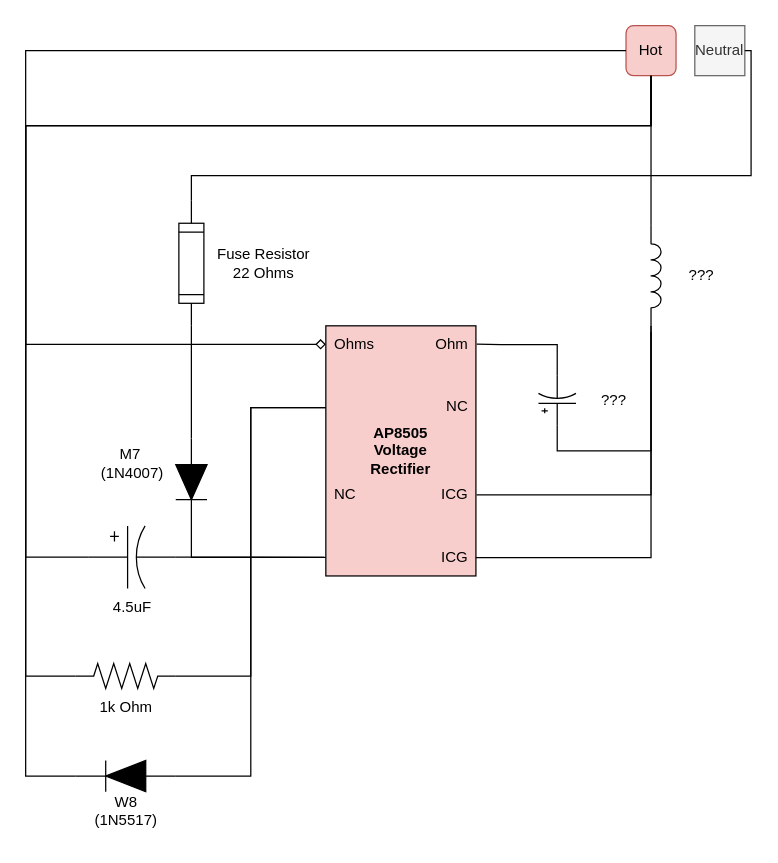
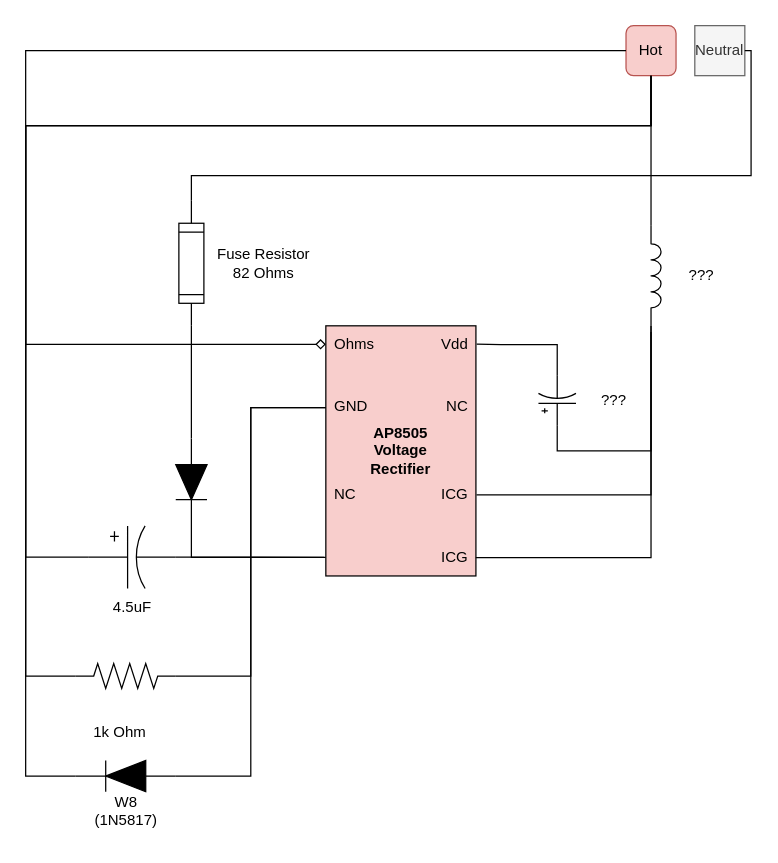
node "Fuse Resistor 22 Ohms": label "Fuse Resistor 22 Ohms" -> "Fuse Resistor 82 Ohms"
node "Ohm": label "Ohm" -> "Vdd"
node "GND": added
node "M7 (1N4007)": removed
node "1k Ohm": moved (126, 707) -> (119, 732)
node "W8 (1N5517)": label "W8 (1N5517)" -> "W8 (1N5817)"
